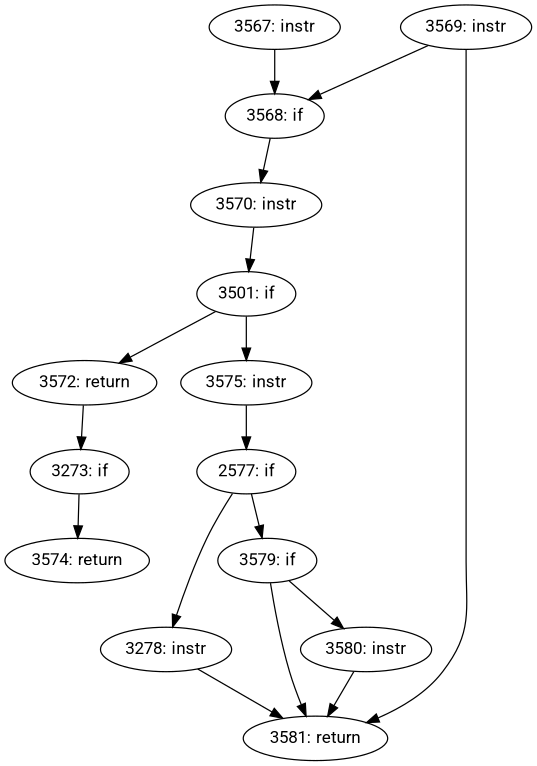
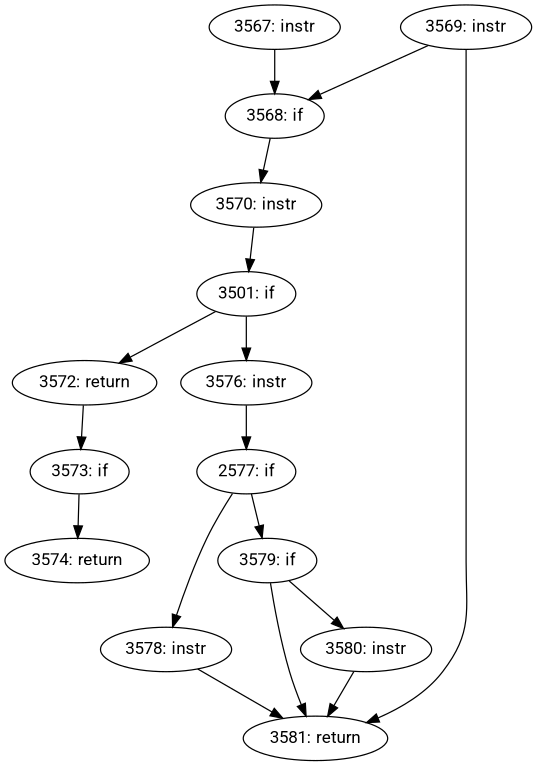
node "3575: instr": label "3575: instr" -> "3576: instr"
node "3273: if": label "3273: if" -> "3573: if"
node "3278: instr": label "3278: instr" -> "3578: instr"
